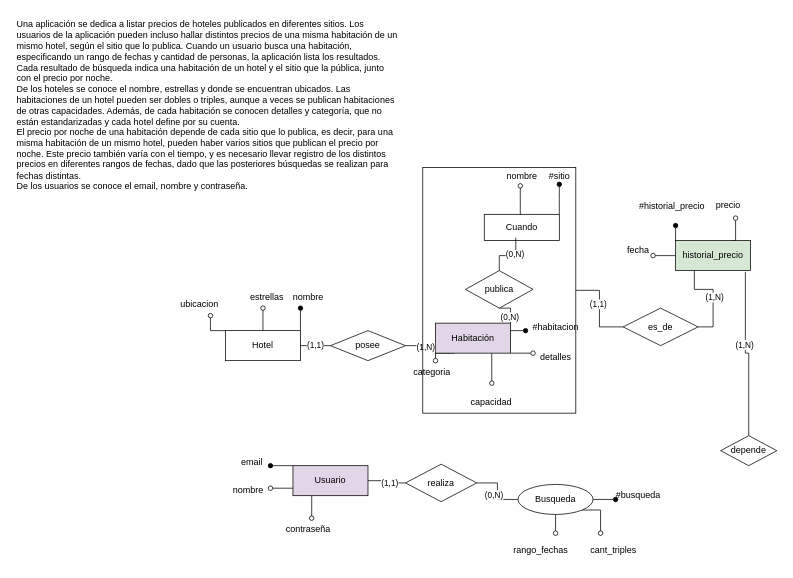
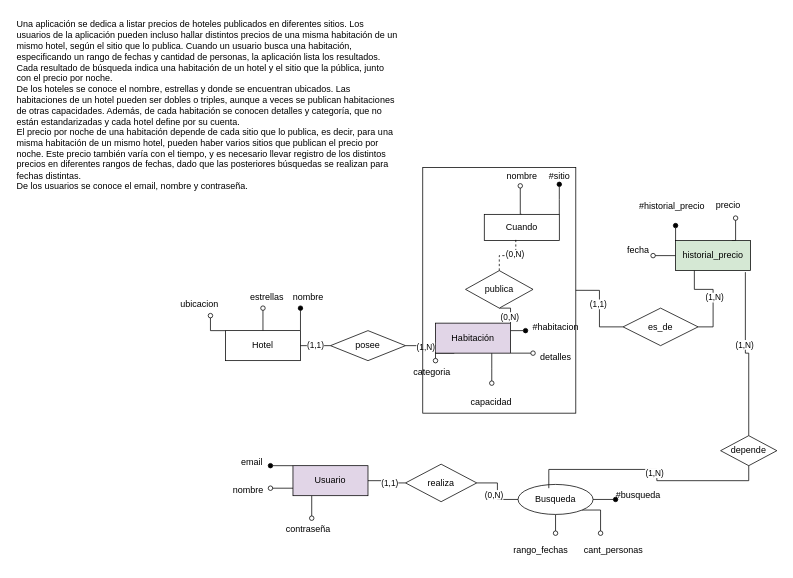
edge "Cuando" -- "publica": style solid -> dashed
edge "depende" -- "Busqueda": added, label "(1,N)"
node "cant_triples": label "cant_triples" -> "cant_personas"
